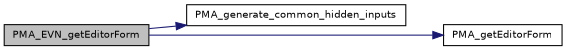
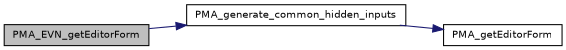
edge "PMA_EVN_getEditorForm" -> "PMA_getEditorForm": now "PMA_generate_common_hidden_inputs" -> "PMA_getEditorForm"
